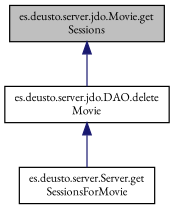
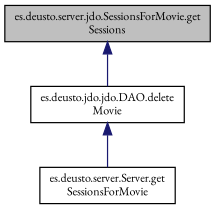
node "es.deusto.server.jdo.Movie.get Sessions": label "es.deusto.server.jdo.Movie.get Sessions" -> "es.deusto.server.jdo.SessionsForMovie.get Sessions"
node "es.deusto.server.jdo.DAO.delete Movie": label "es.deusto.server.jdo.DAO.delete Movie" -> "es.deusto.jdo.jdo.DAO.delete Movie"
